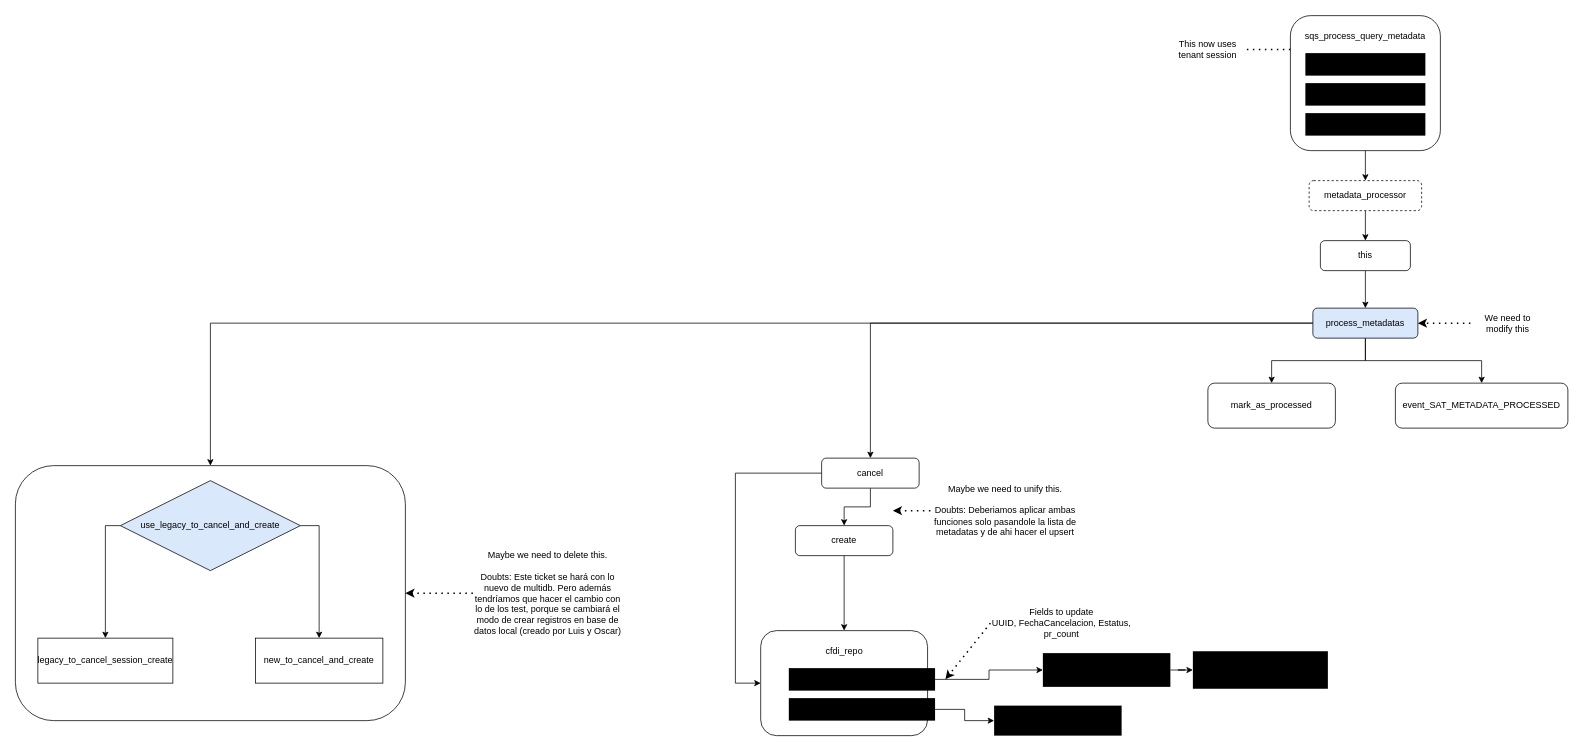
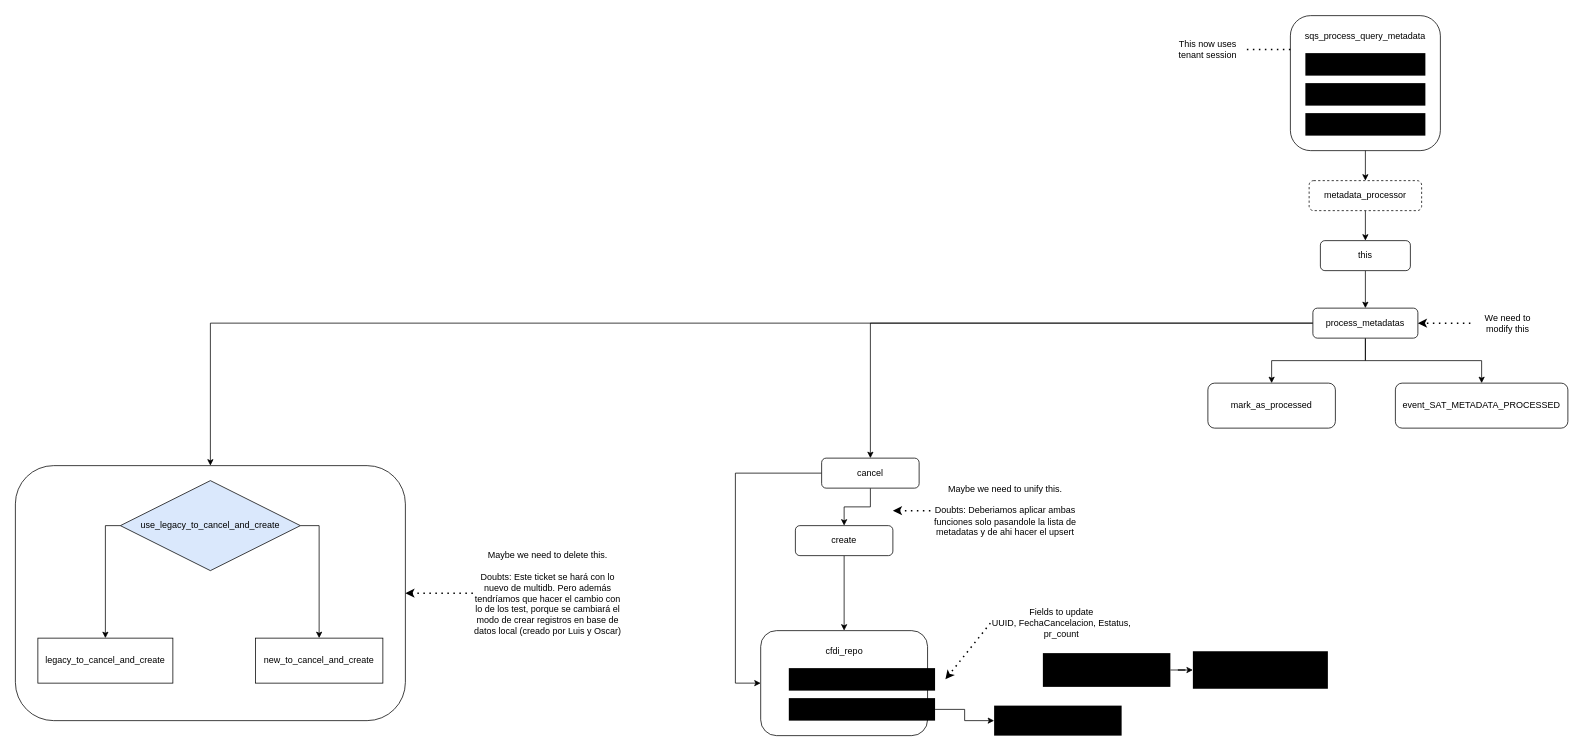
node "process_metadatas": fillcolor #dae8fc -> #ffffff
node "legacy_to_cancel_session_create": label "legacy_to_cancel_session_create" -> "legacy_to_cancel_and_create"
edge "cancel_with_company_identifier" -> "cancel_payment_records": removed
